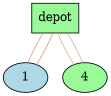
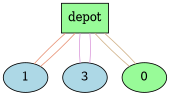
node "4": label "4" -> "0"
node "3": added
